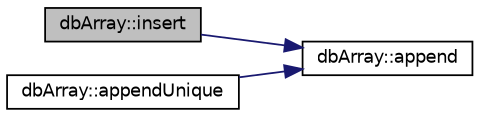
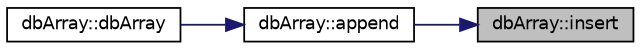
edge "dbArray::insert" -> "dbArray::append": reversed
node "dbArray::appendUnique": label "dbArray::appendUnique" -> "dbArray::dbArray"
